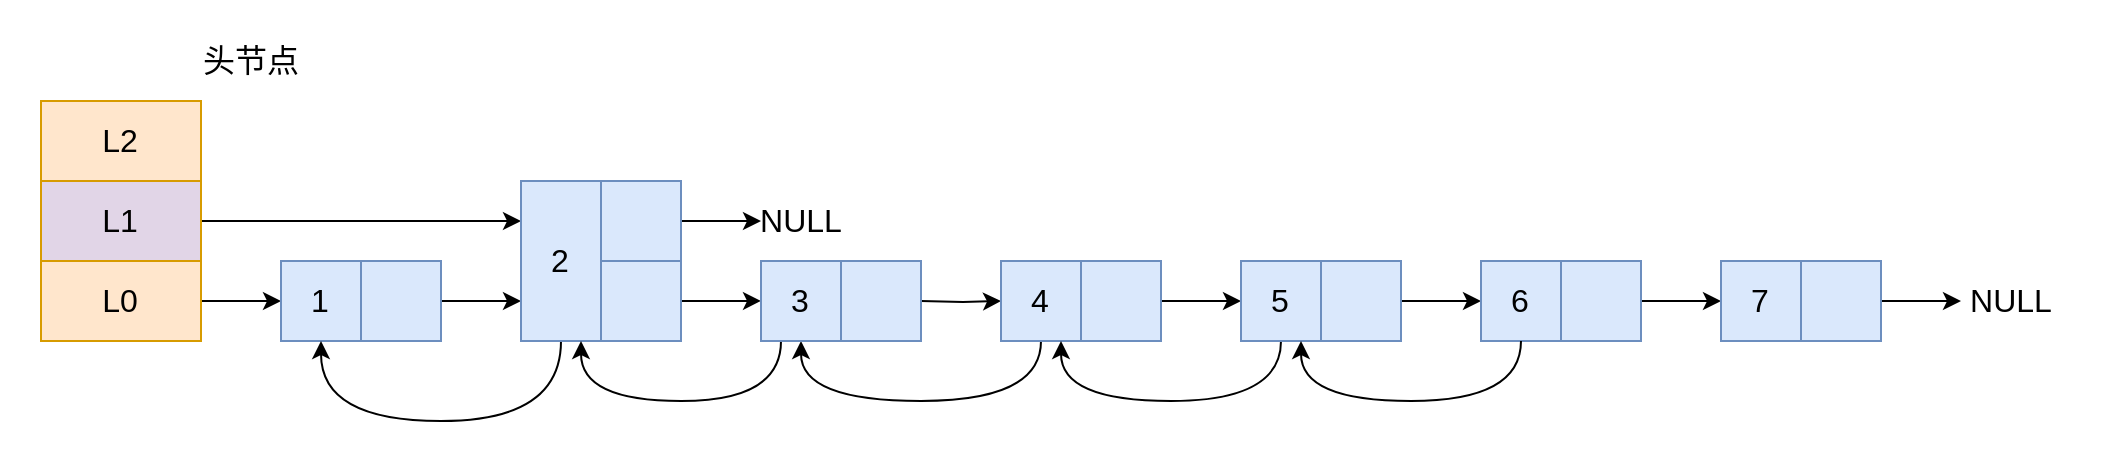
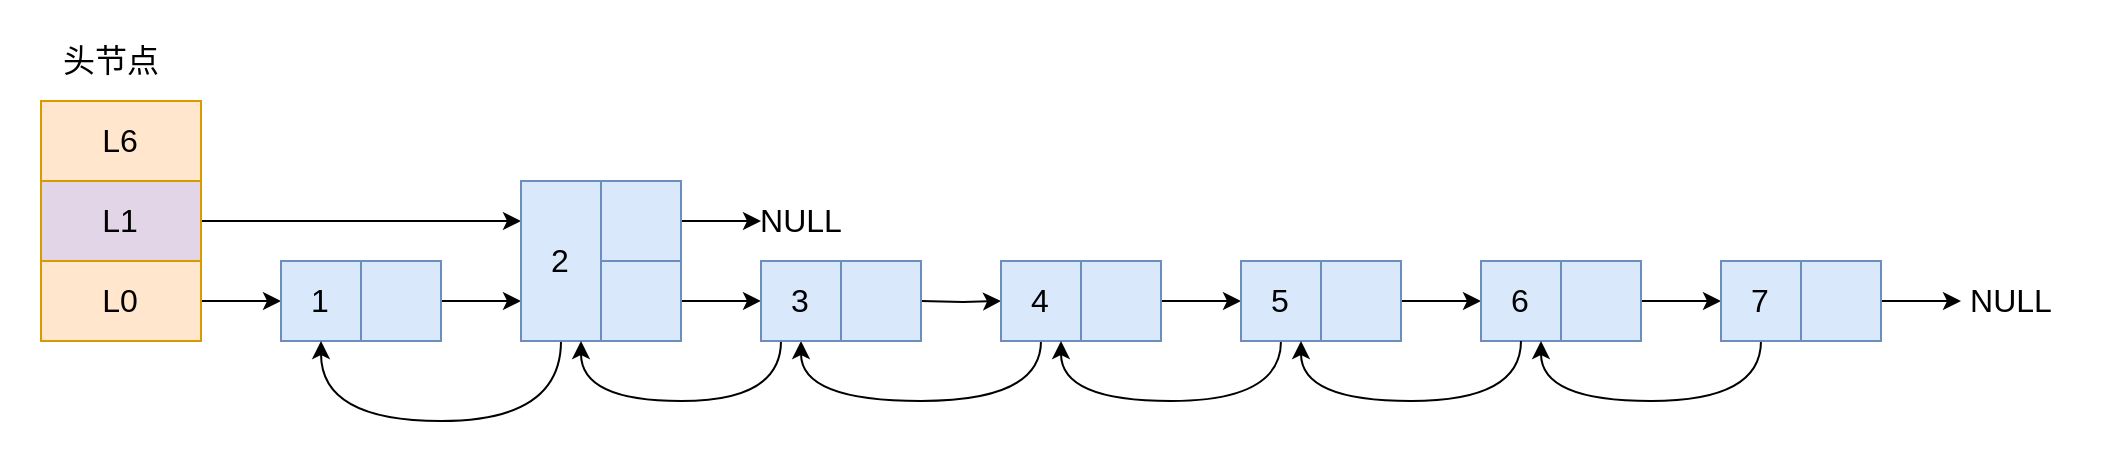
node "头节点": moved (251, 61) -> (111, 61)
node "L2": label "L2" -> "L6"
edge "7" -> "6": added
